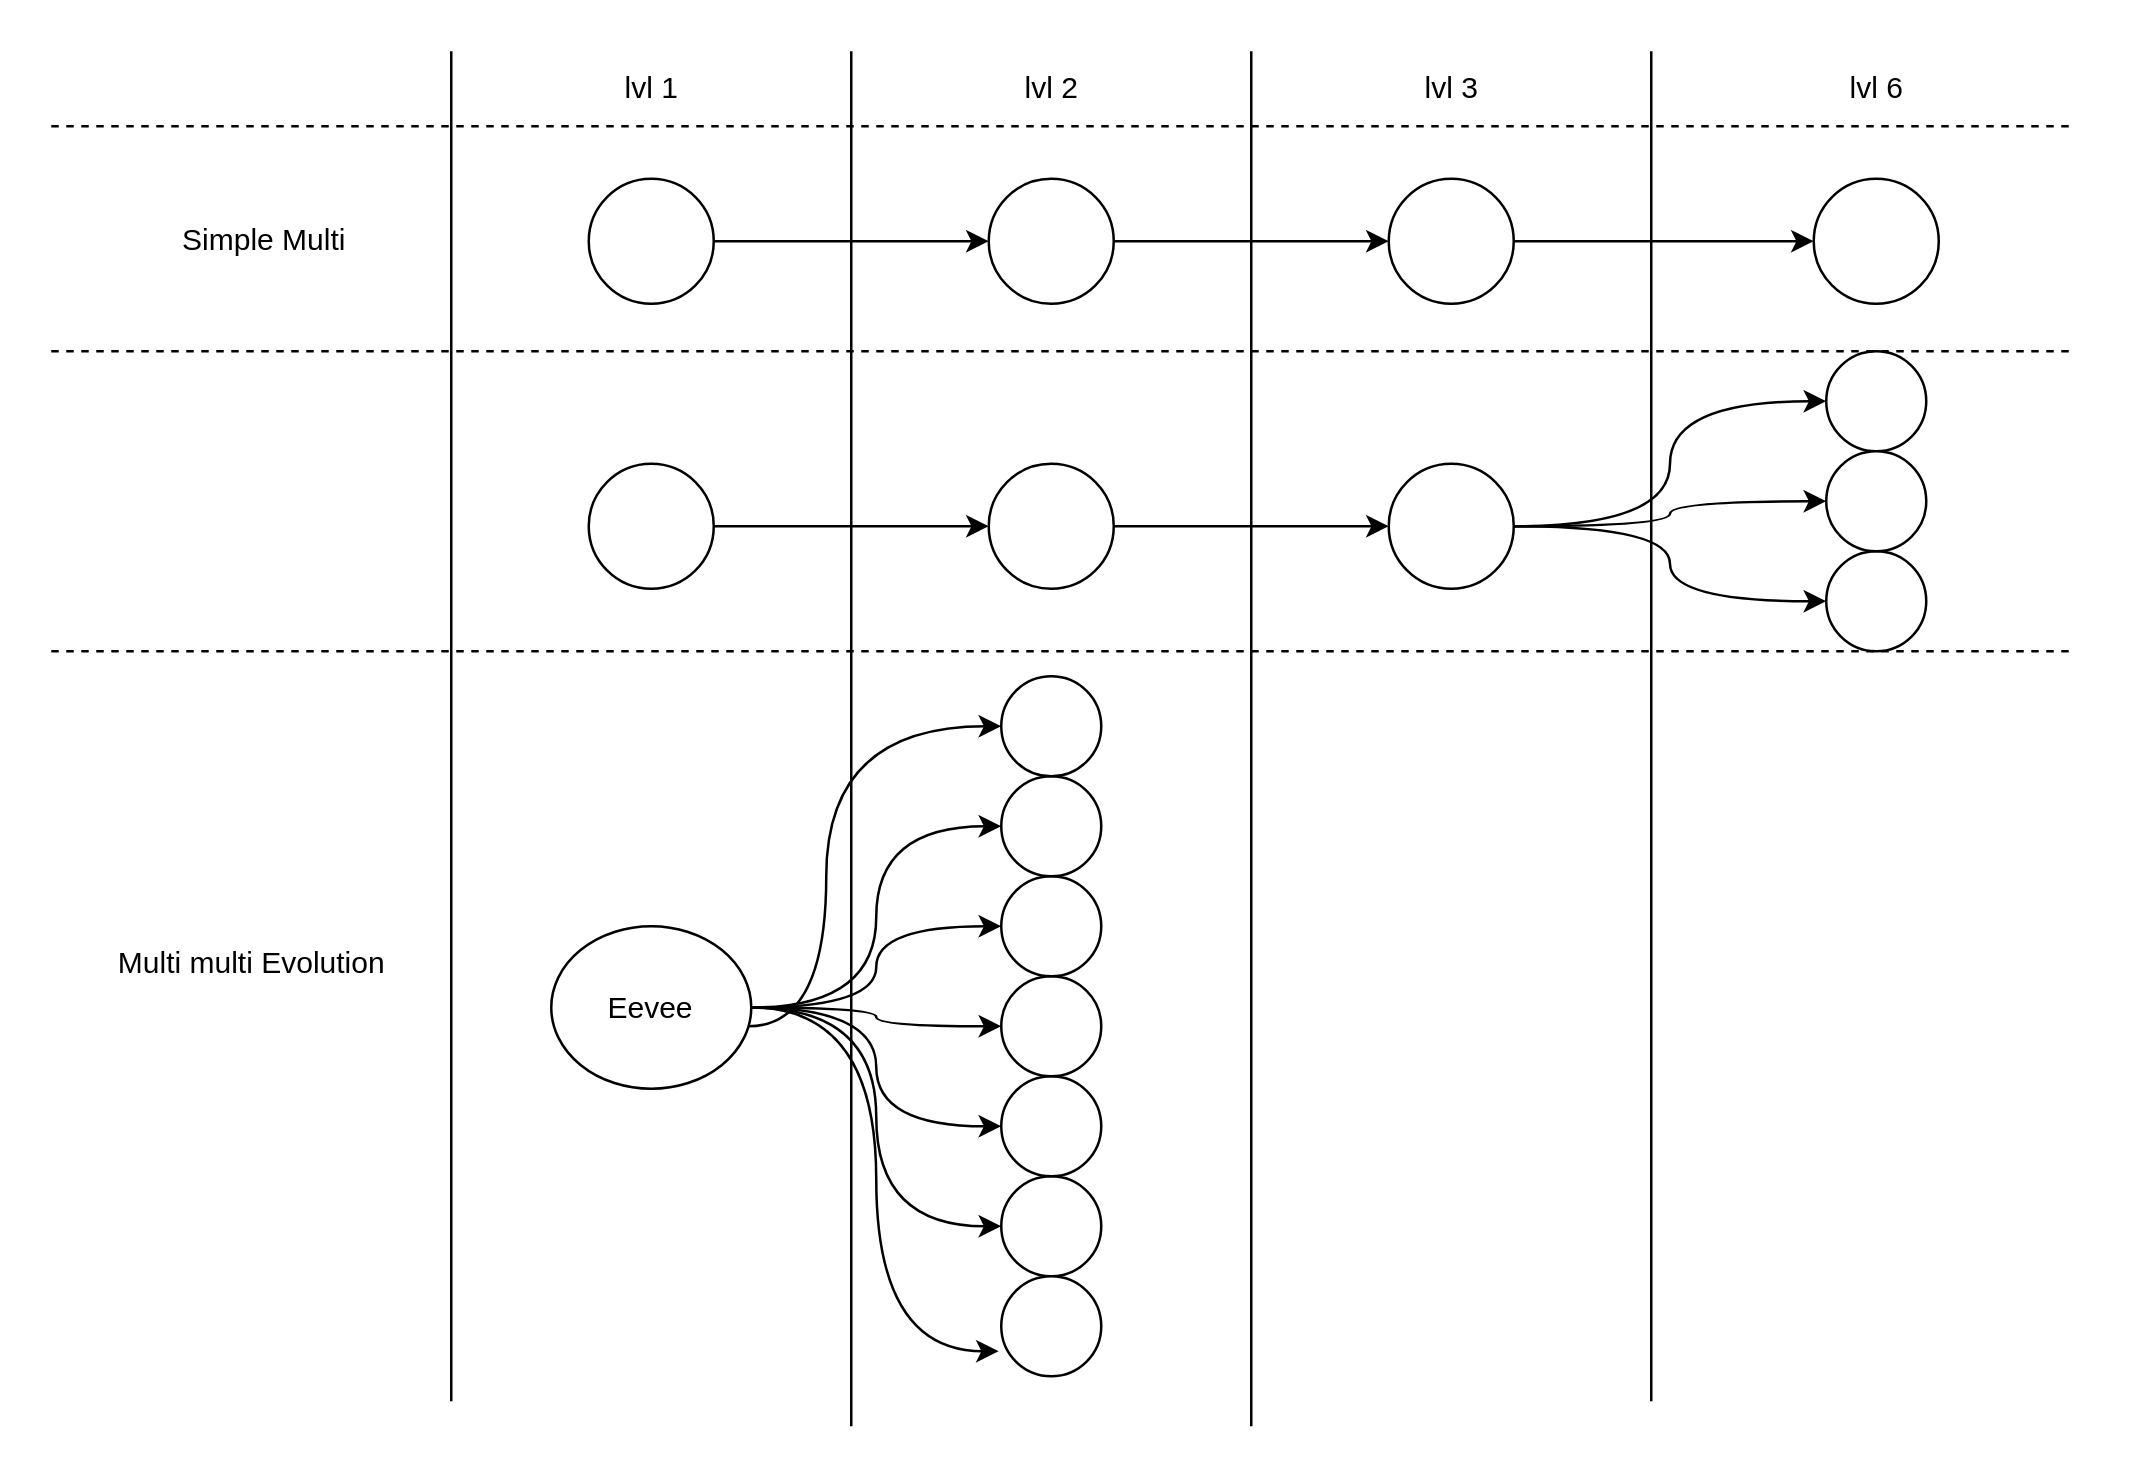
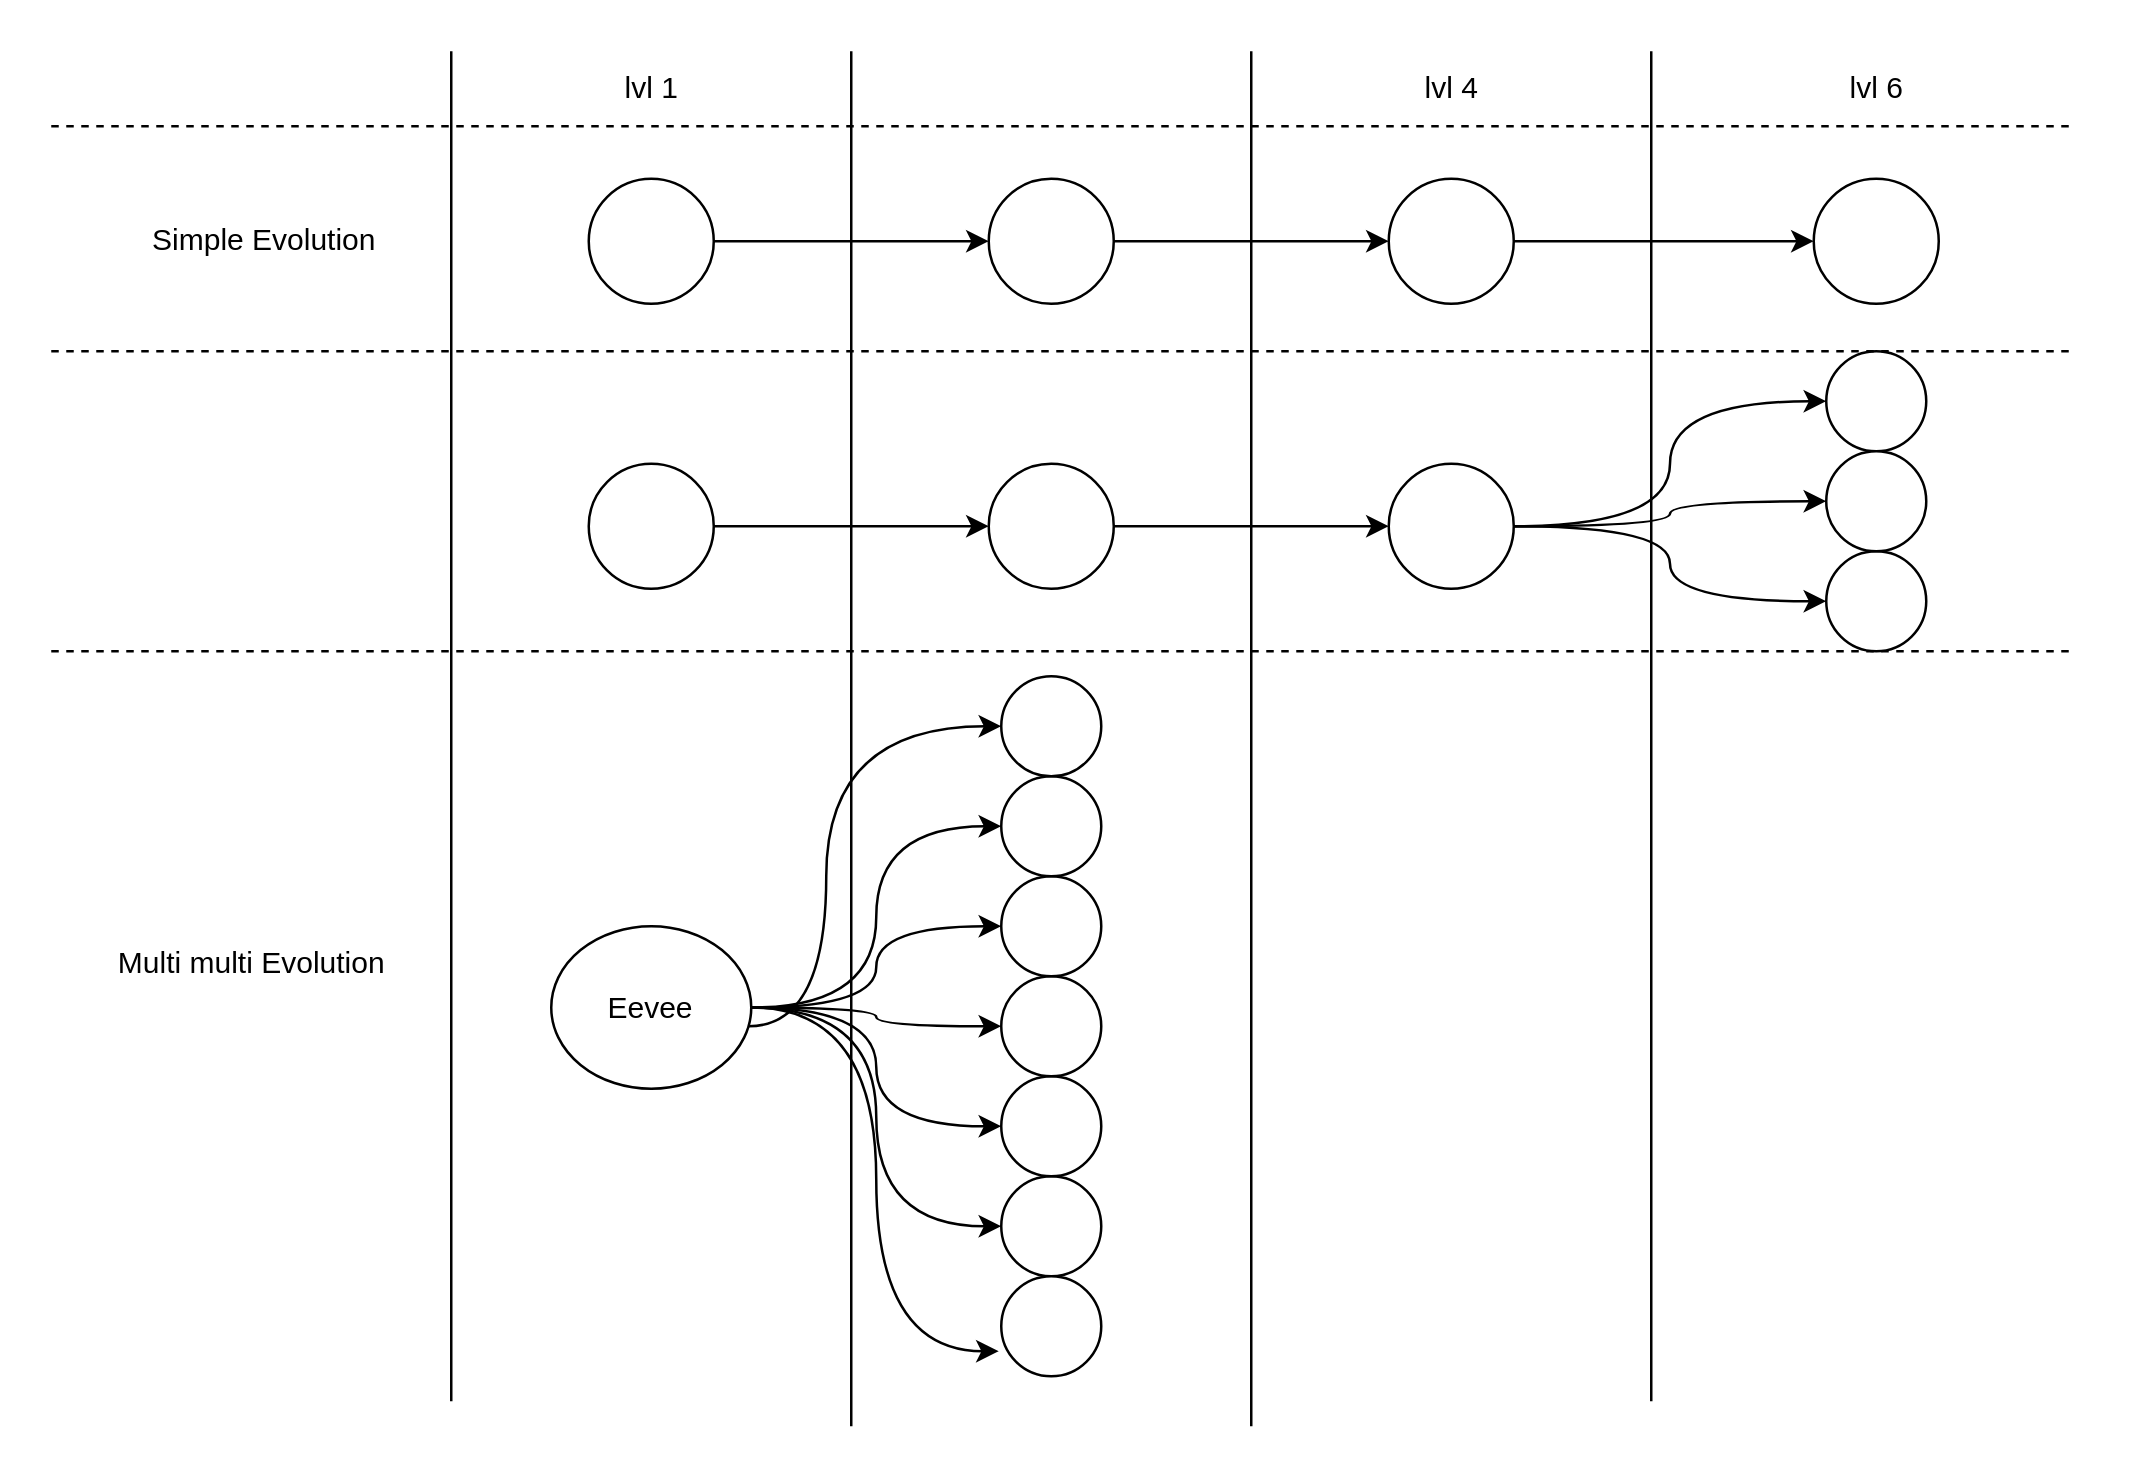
node "lvl 2": removed
node "lvl 3": label "lvl 3" -> "lvl 4"
node "Simple Multi": label "Simple Multi" -> "Simple Evolution"
